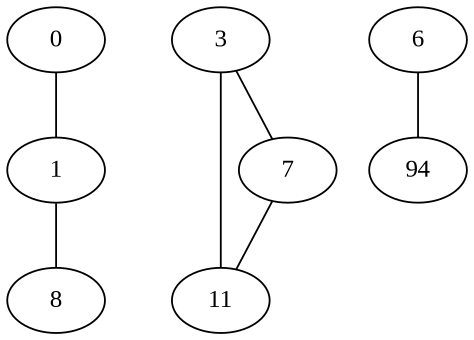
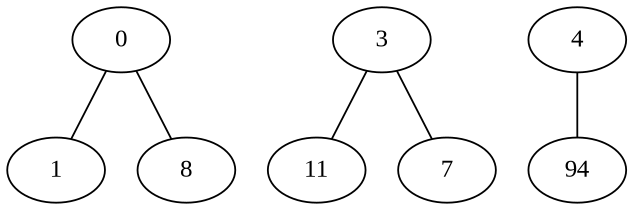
node "6": label "6" -> "4"
edge "1" -- "8": now "0" -- "8"
edge "7" -- "11": removed
